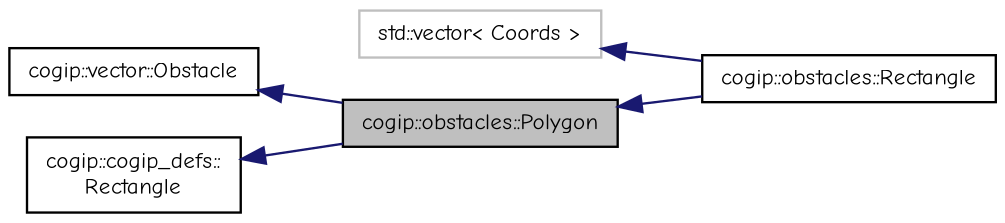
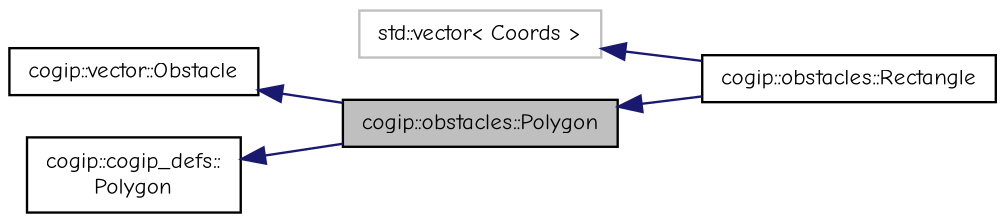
node "cogip::cogip_defs:: Rectangle": label "cogip::cogip_defs:: Rectangle" -> "cogip::cogip_defs:: Polygon"
